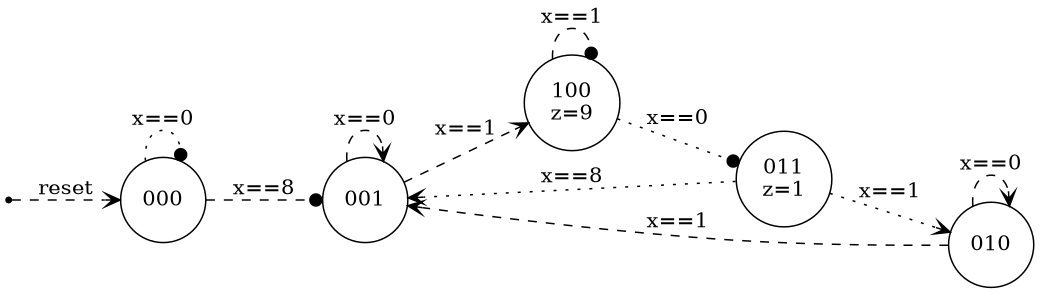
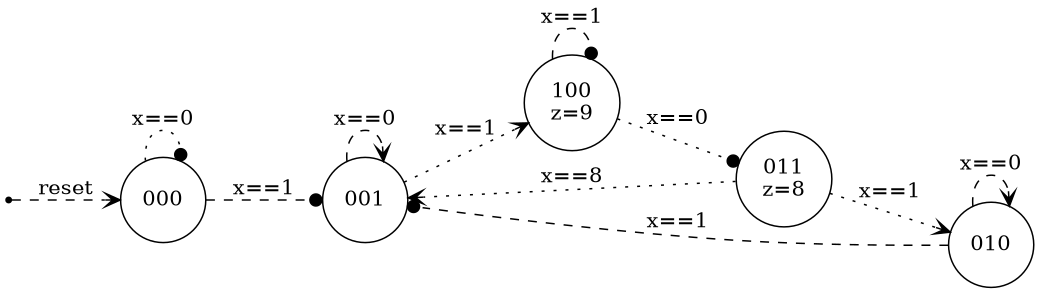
edge "001" -> "100 z=9": style dashed -> dotted
node "011 z=1": label "011 z=1" -> "011 z=8"
edge "000" -> "001": label "x==8" -> "x==1"
edge "010" -> "001": arrowhead vee -> dot
